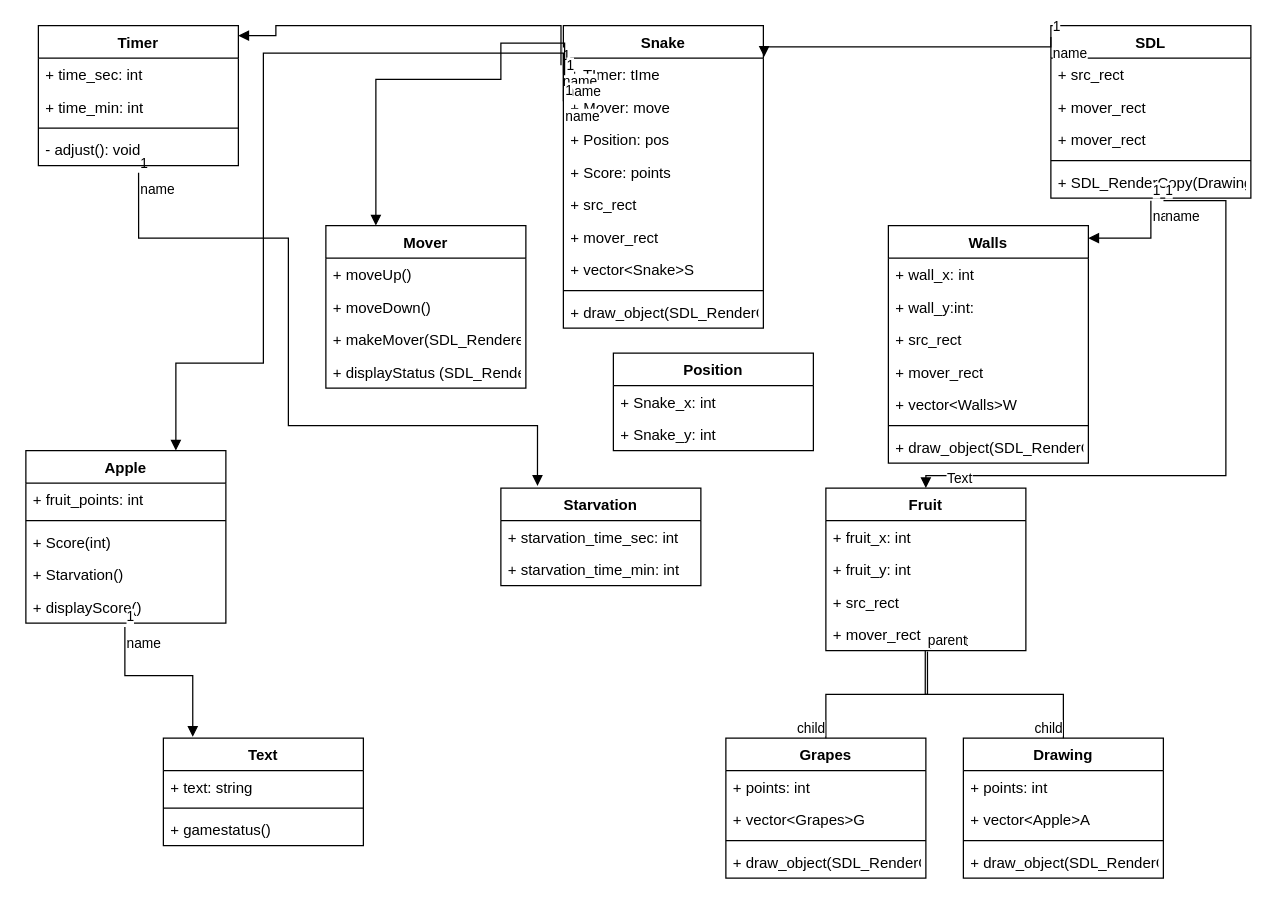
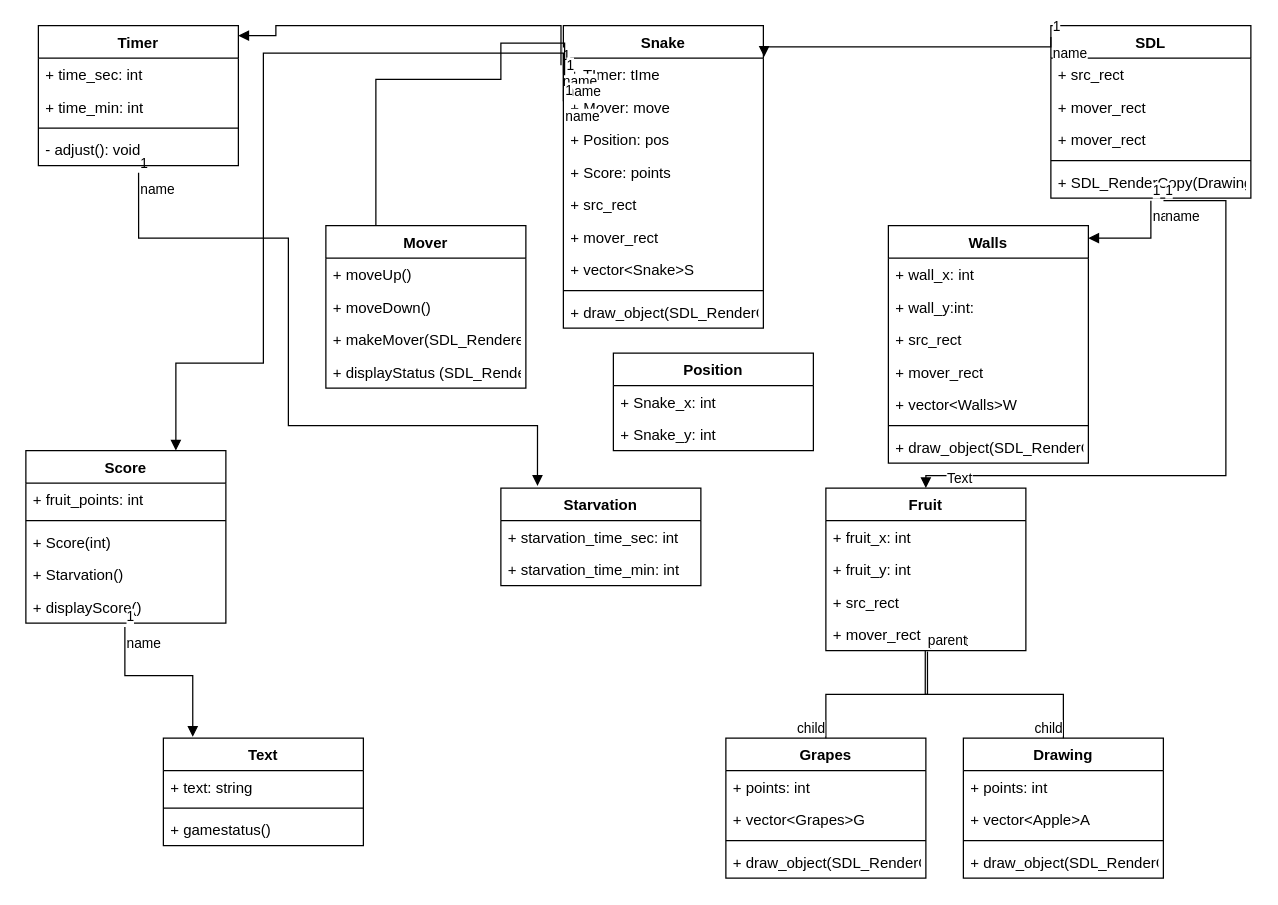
edge "Snake" -> "Mover": arrowhead block -> none
node "Apple": label "Apple" -> "Score"
